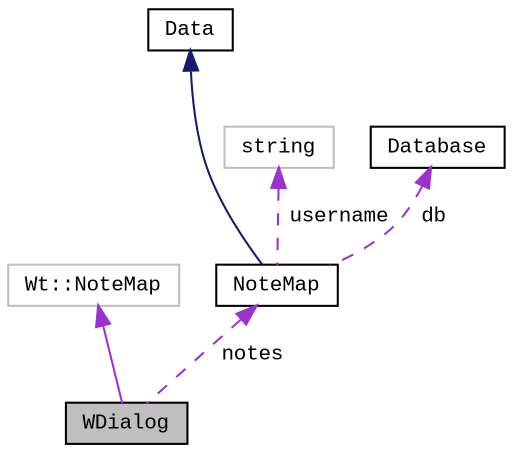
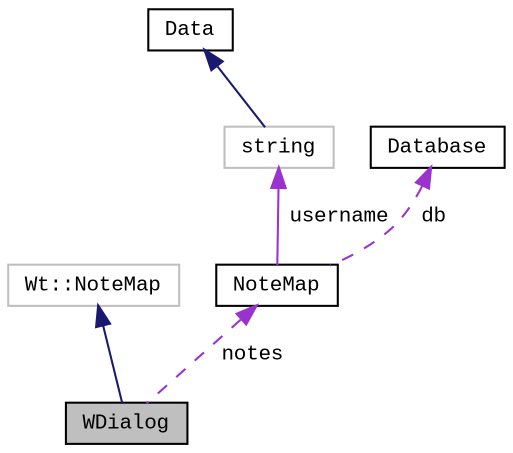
edge "NoteMap" -> "Data": now "string" -> "Data"
edge "NoteMap" -> "string": style dashed -> solid
edge "WDialog" -> "Wt::NoteMap": color darkorchid3 -> midnightblue
